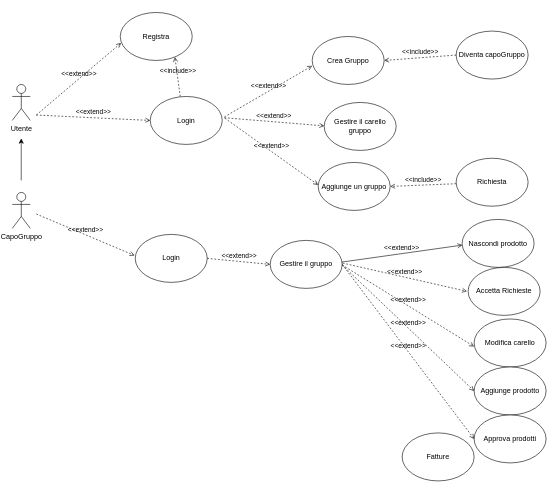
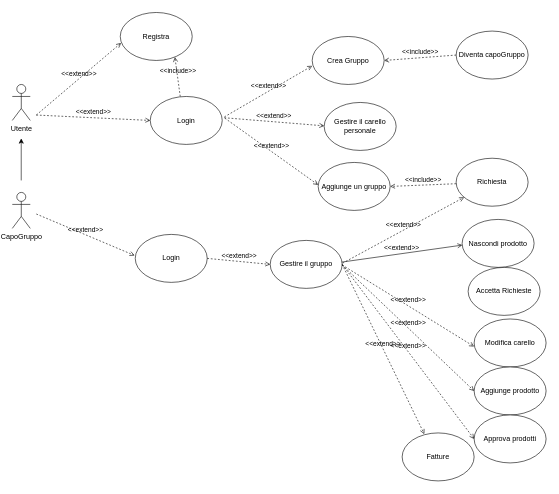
node "Gestire il carello gruppo": label "Gestire il carello gruppo" -> "Gestire il carello personale"
edge "Gestire il gruppo" -> "Accetta Richieste": now "Gestire il gruppo" -> "Richiesta"
edge "Gestire il gruppo" -> "Fatture": added, label "<<extend>>"
